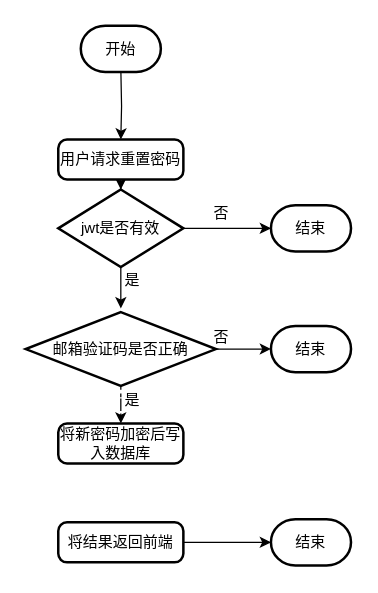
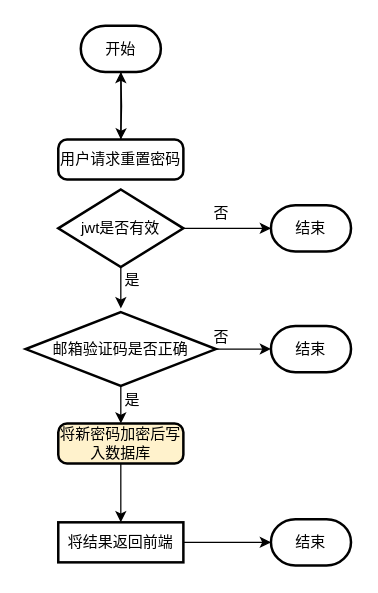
edge "用户请求重置密码" -> "jwt是否有效": now "用户请求重置密码" -> "开始"
edge "邮箱验证码是否正确" -> "将新密码加密后写入数据库": style dashed -> solid
node "将新密码加密后写入数据库": fillcolor #ffffff -> #fff2cc
edge "将新密码加密后写入数据库" -> "将结果返回前端": added
node "将结果返回前端": shape rounded rectangle -> rectangle
